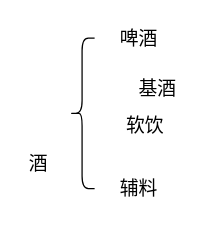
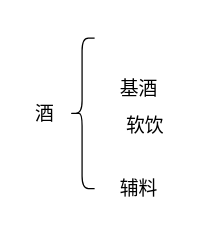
node "啤酒": removed
node "基酒": moved (157, 88) -> (138, 88)
node "酒": moved (38, 163) -> (44, 113)
